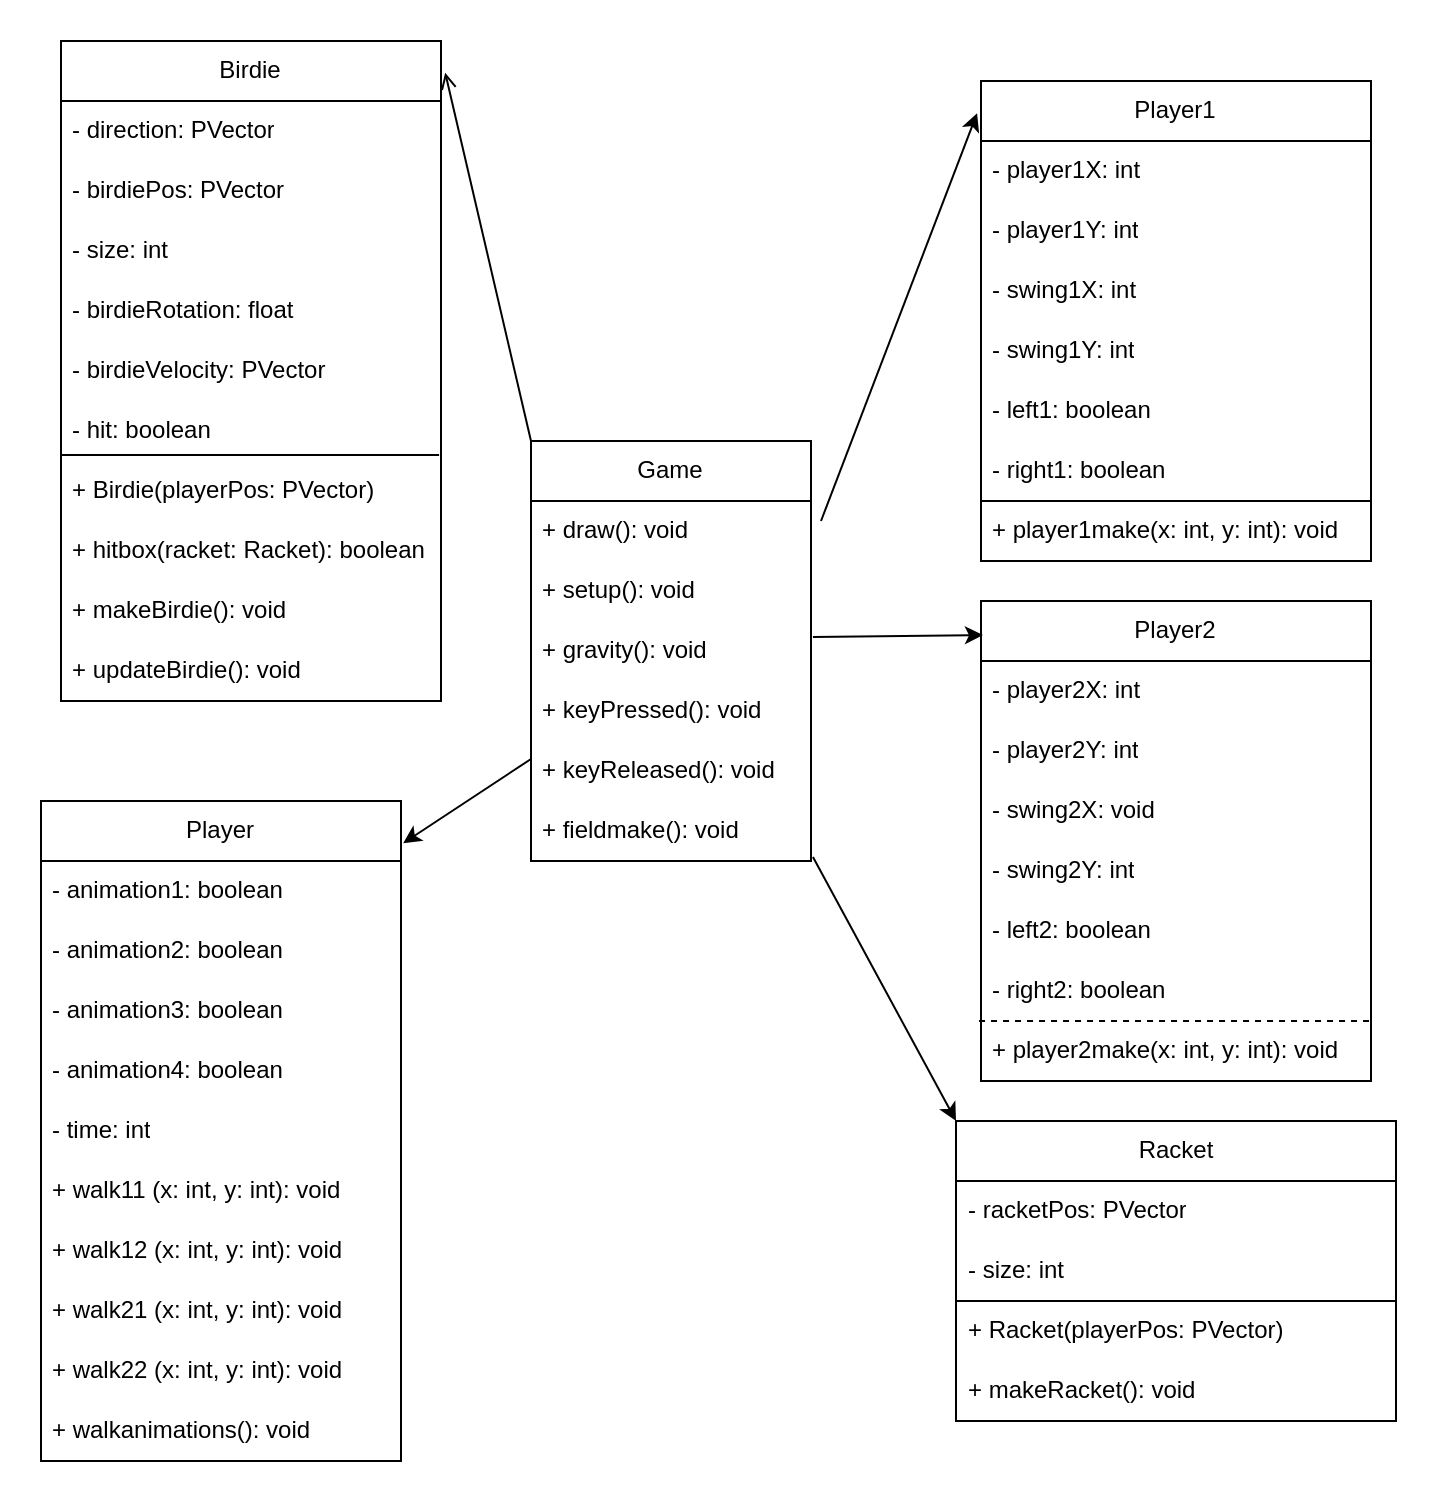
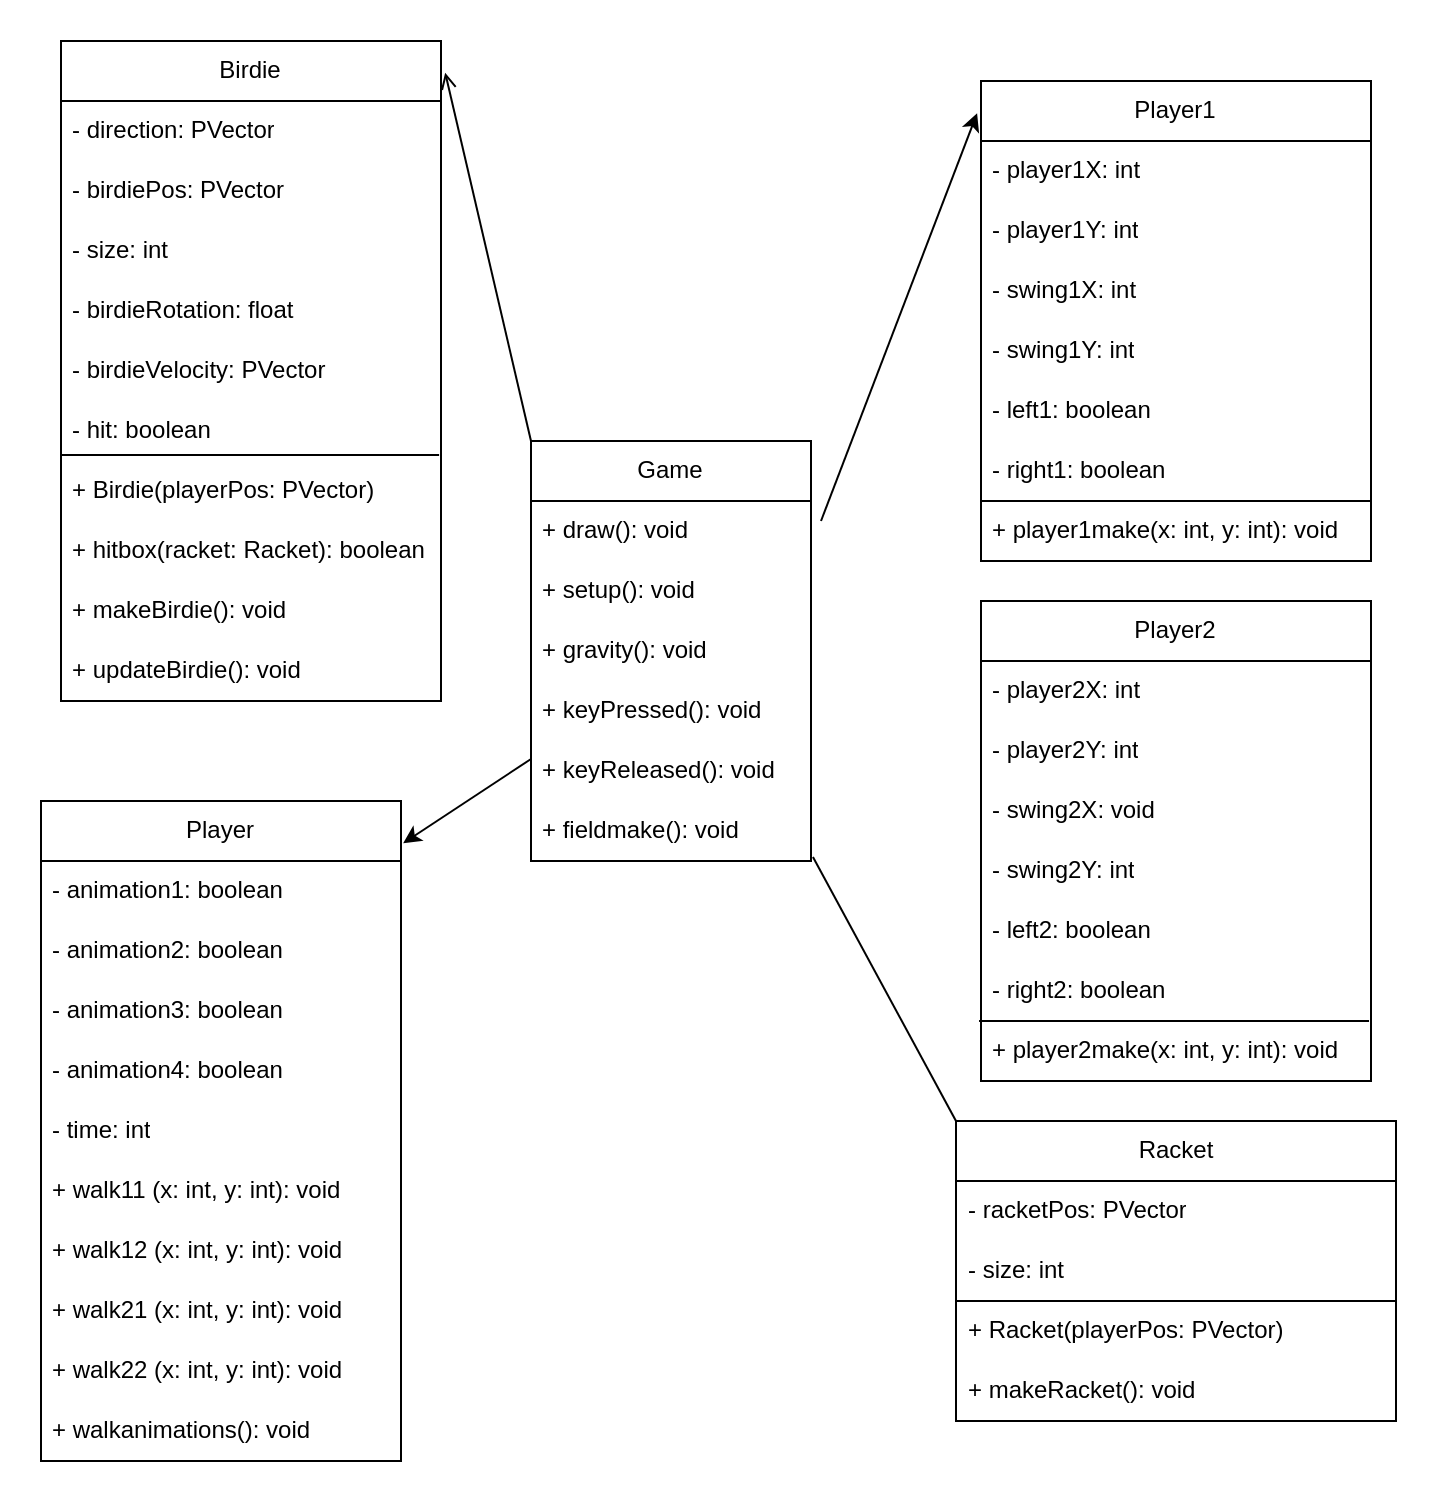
edge "+ gravity(): void" -> "Player2": removed
edge "- right2: boolean" -- "+ player2make(x: int, y: int): void": style dashed -> solid
edge "+ fieldmake(): void" -> "Racket": arrowhead classic -> none
